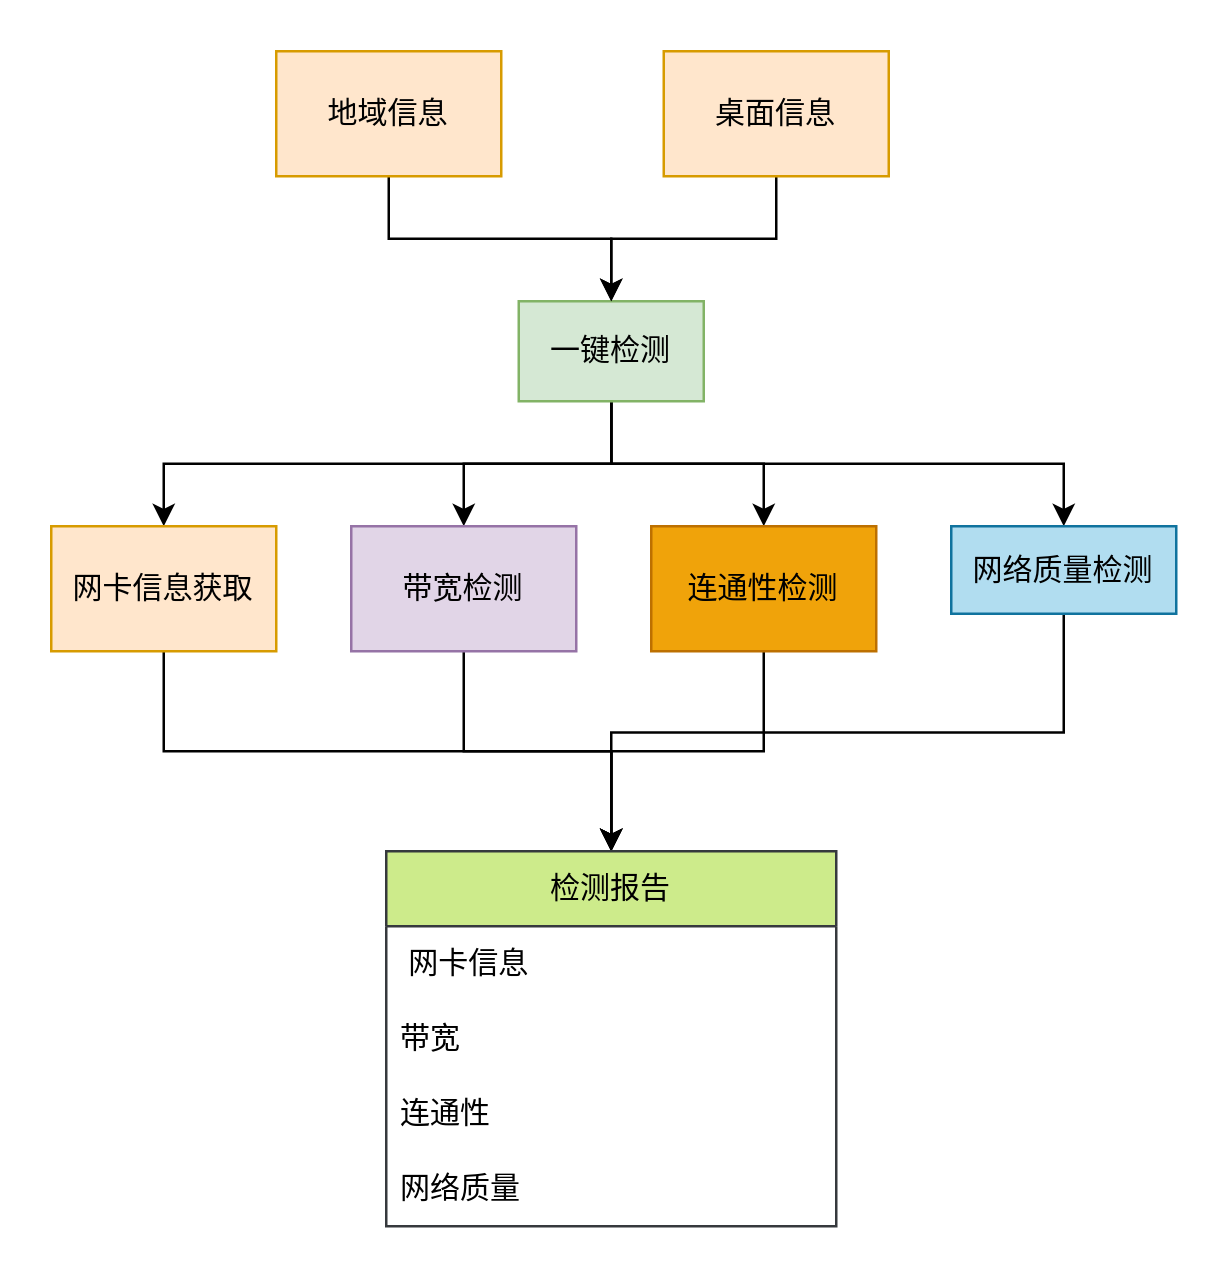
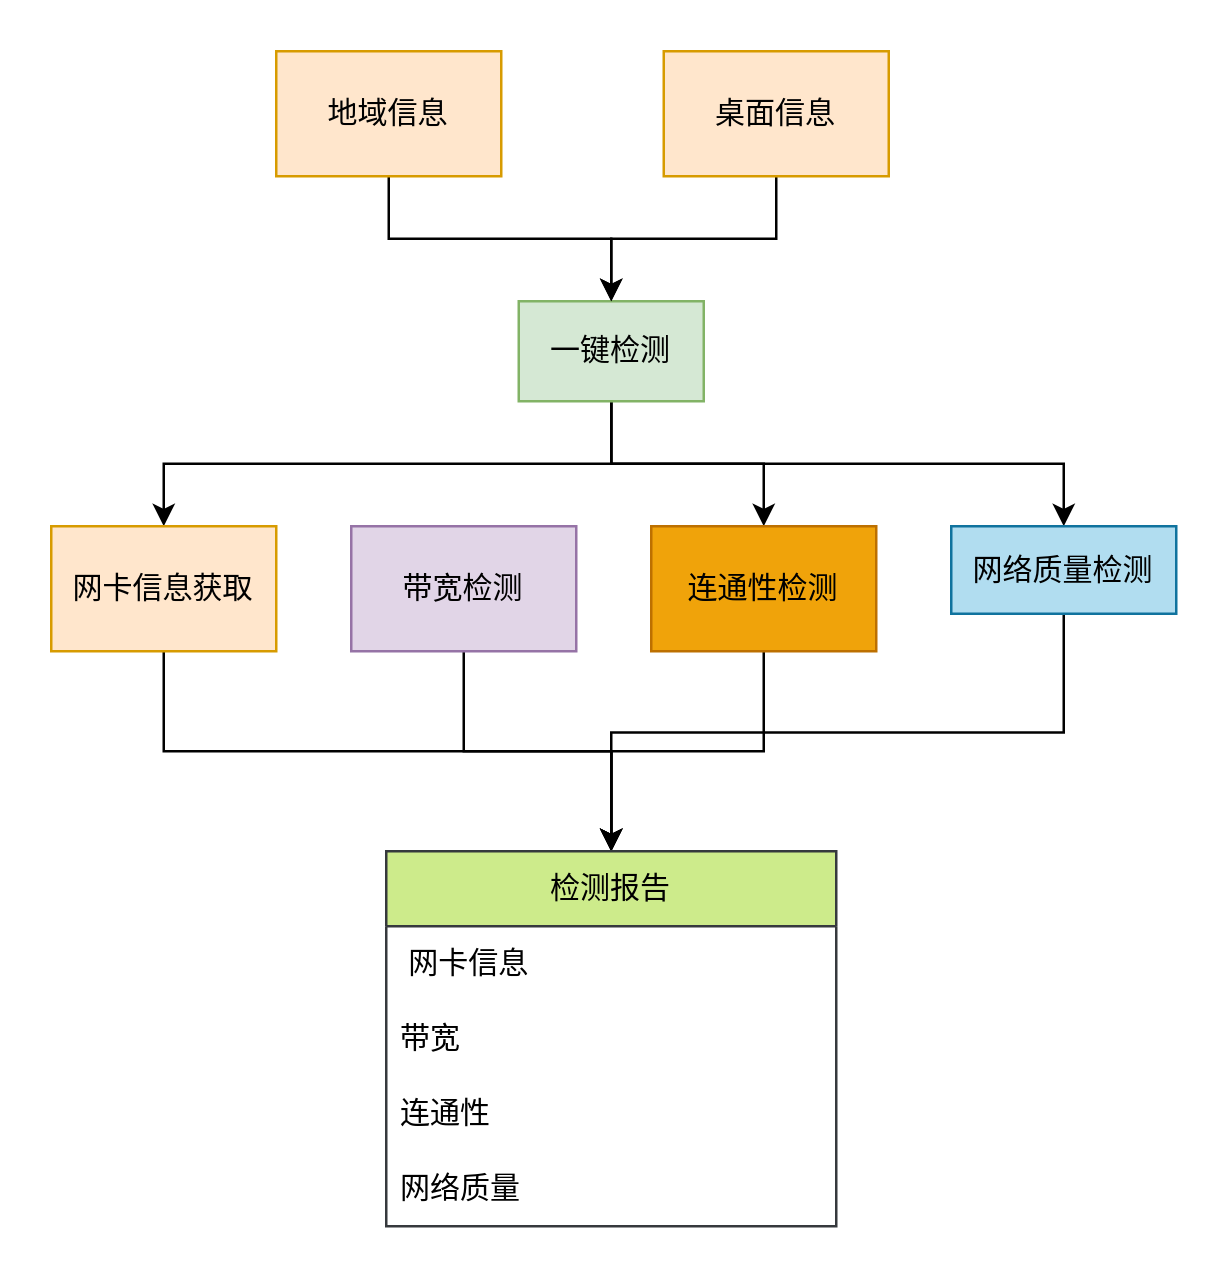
edge "一键检测" -> "带宽检测": removed
